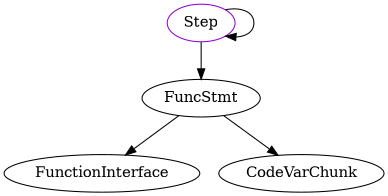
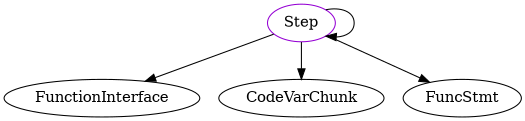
edge "FuncStmt" -> "FunctionInterface": now "Step" -> "FunctionInterface"
edge "FuncStmt" -> "CodeVarChunk": now "Step" -> "CodeVarChunk"
